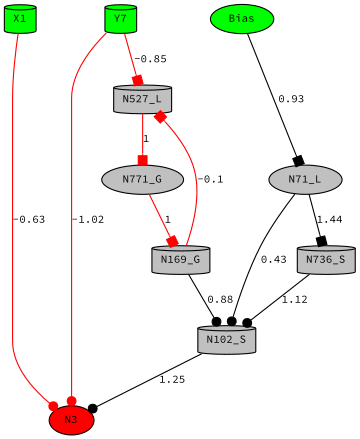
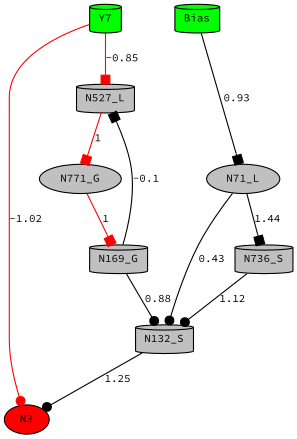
node "X1": removed
node "Bias": shape ellipse -> cylinder
edge "N169_G" -> "N527_L": color red -> black
node "N102_S": label "N102_S" -> "N132_S"
